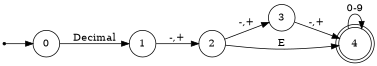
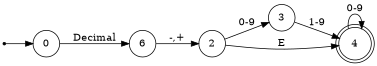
edge "2" -> "3": label "-,+" -> "0-9"
edge "3" -> "4": label "-,+" -> "1-9"
node "1": label "1" -> "6"
